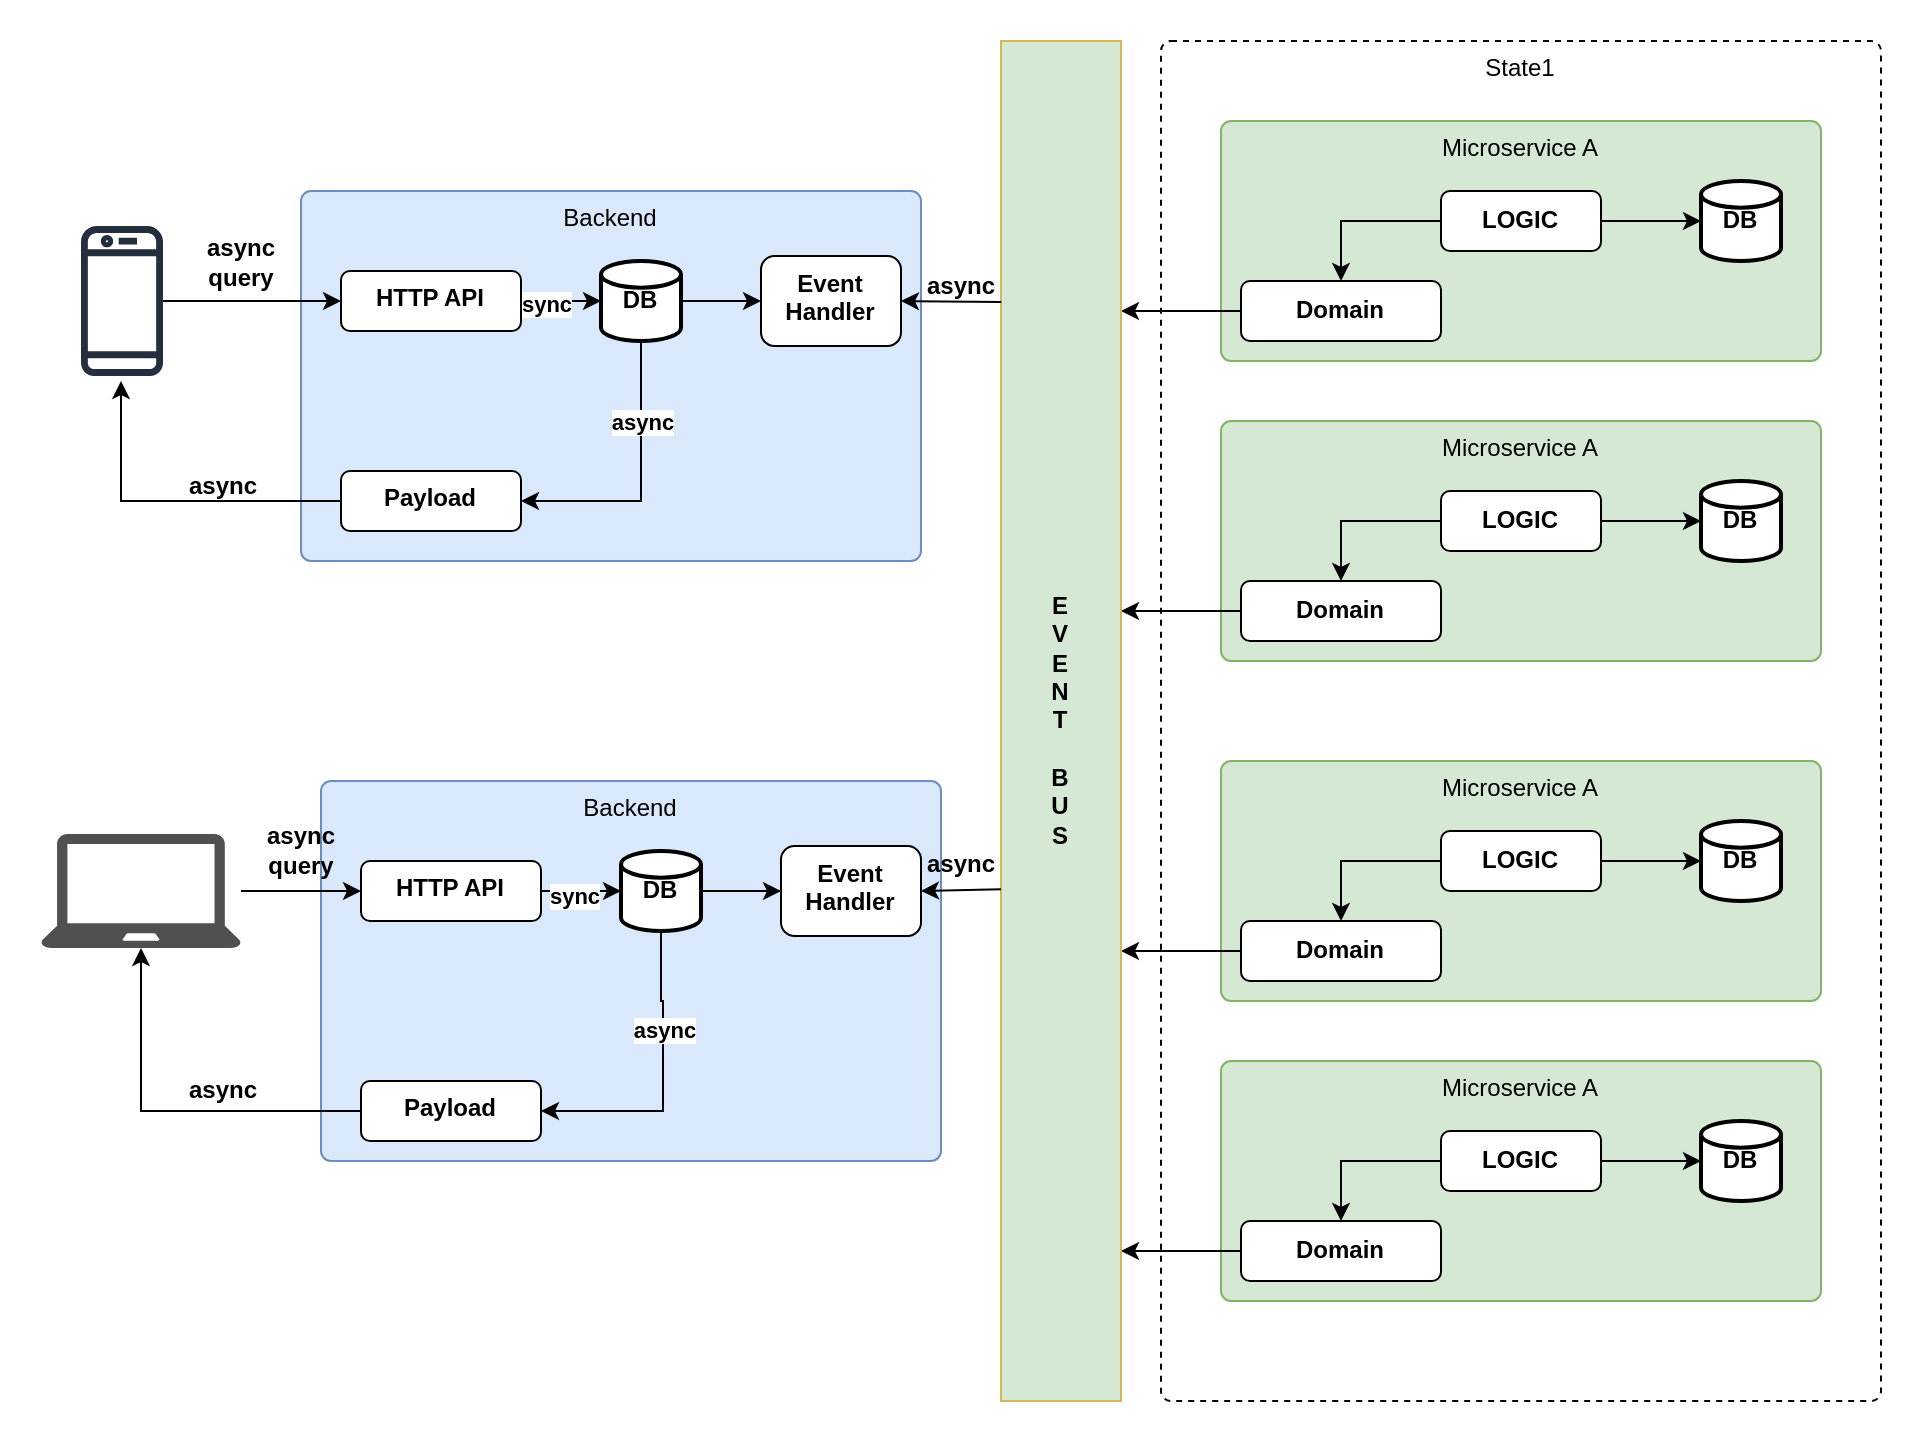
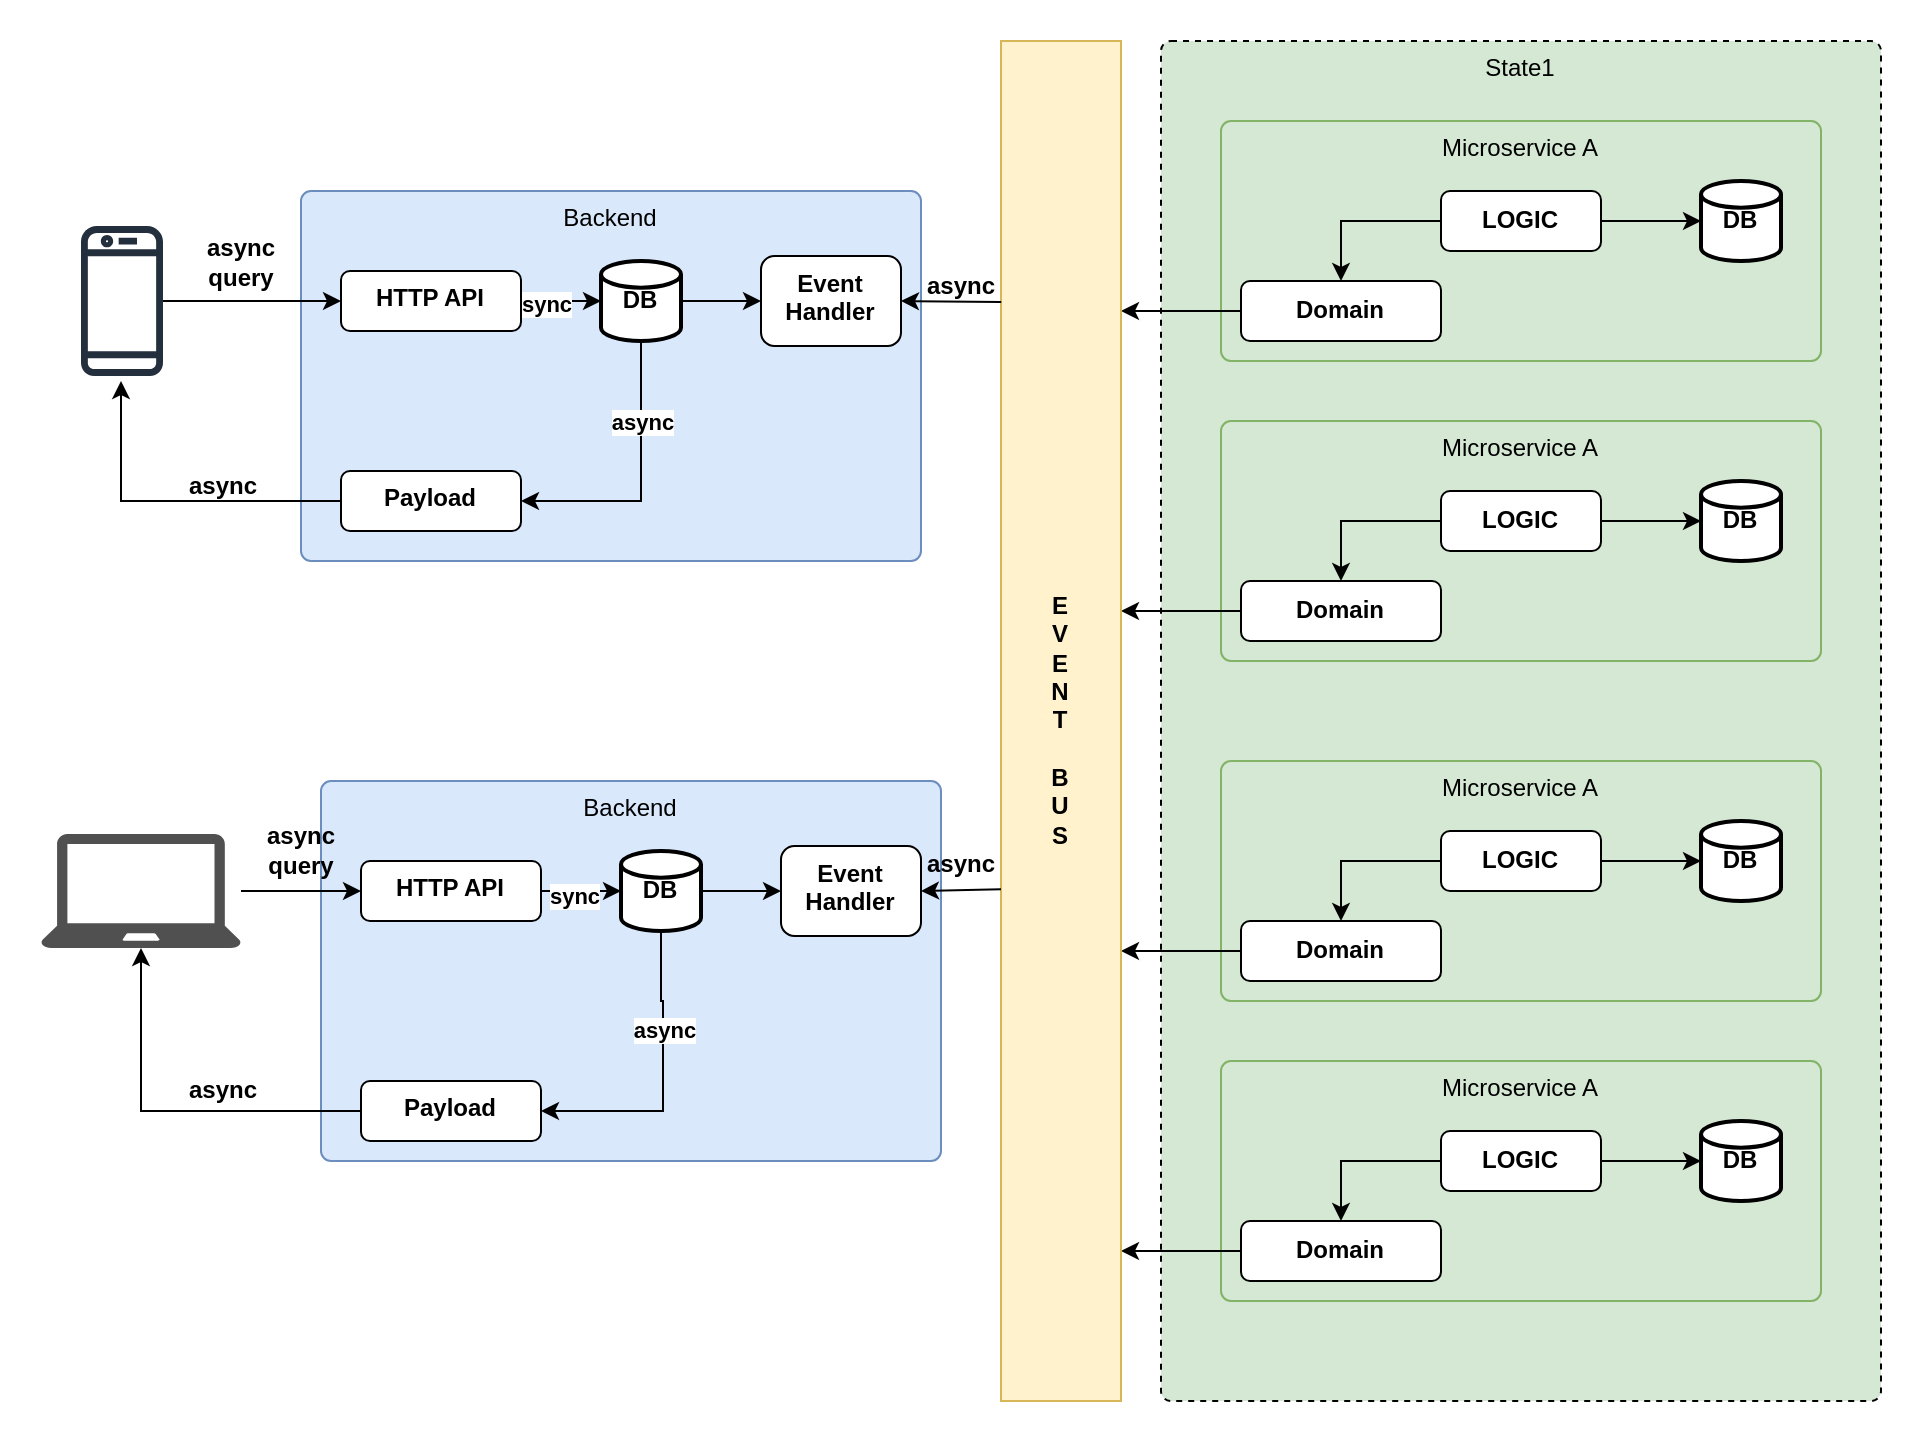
node "E V E N T B U S": fillcolor #d5e8d4 -> #fff2cc
node "State1": fillcolor #ffffff -> #d5e8d4
